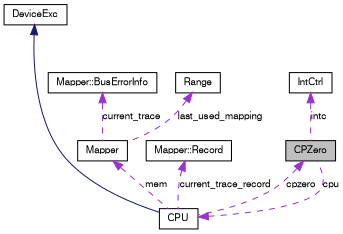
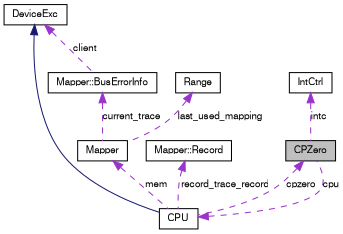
edge "Mapper::BusErrorInfo" -> "DeviceExc": added, label "client"
edge "CPU" -> "Mapper::Record": label "current_trace_record" -> "record_trace_record"
